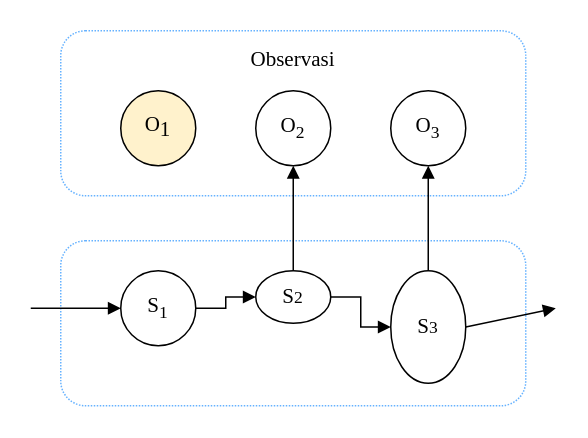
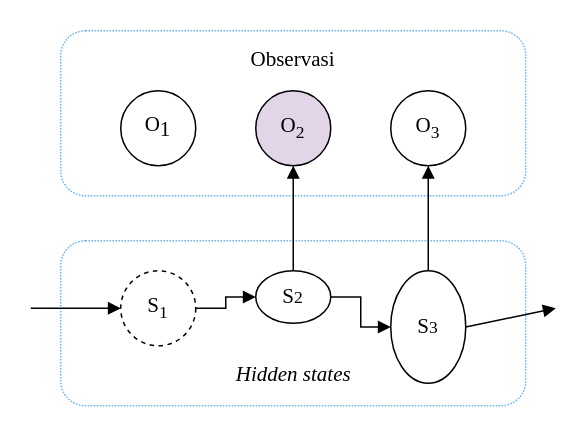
node "O1": fillcolor #fff2cc -> #ffffff
node "O2": fillcolor #ffffff -> #e1d5e7
node "S1": style solid -> dashed
node "Hidden states": added
